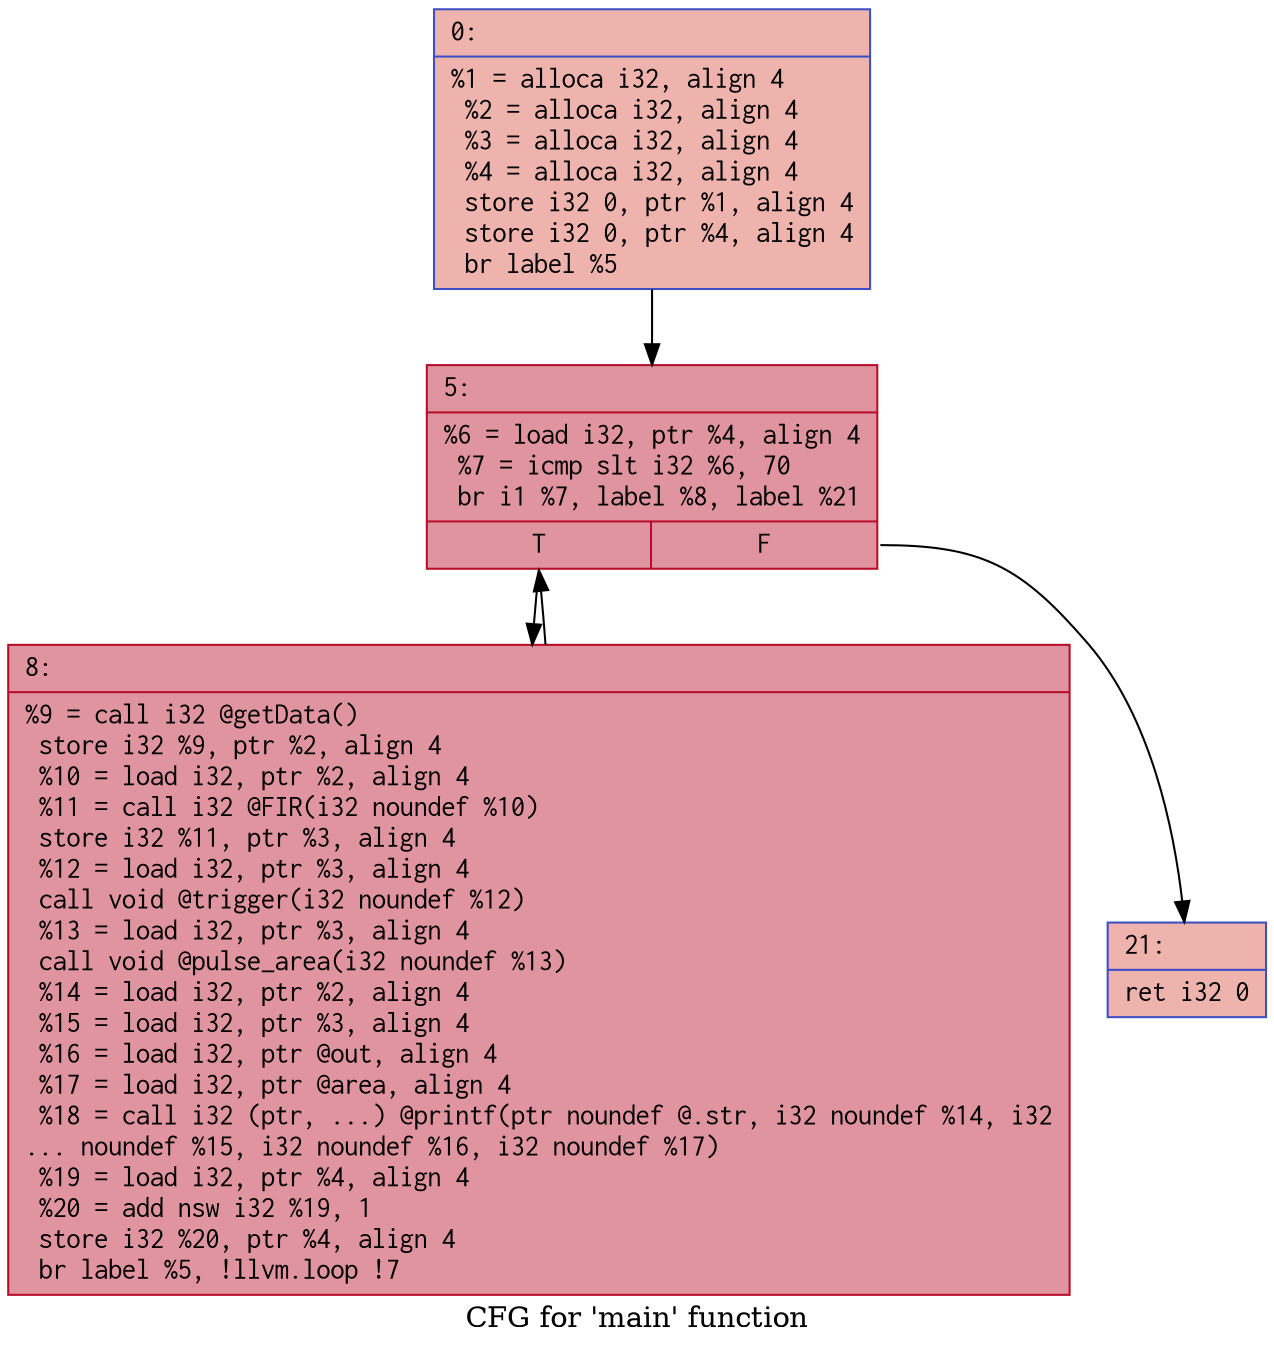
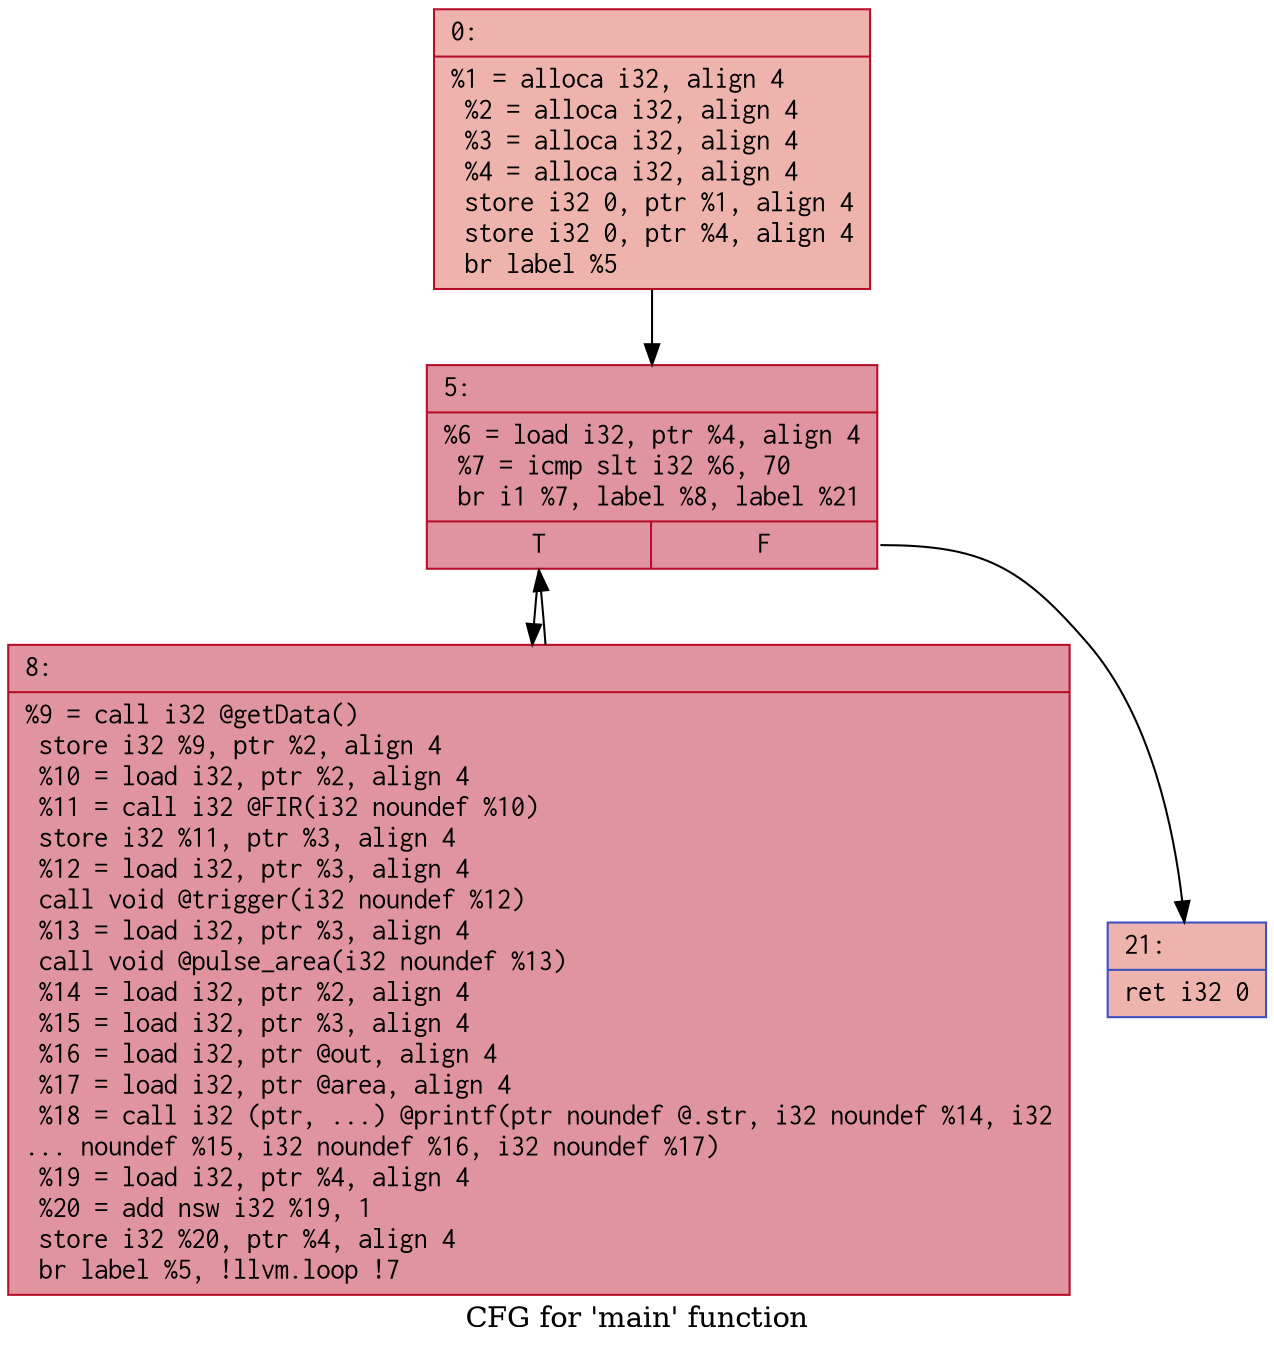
node "0:": color #3d50c3ff -> #b70d28ff
